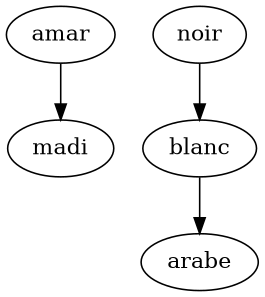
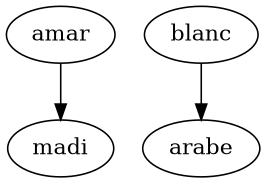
node "noir": removed
